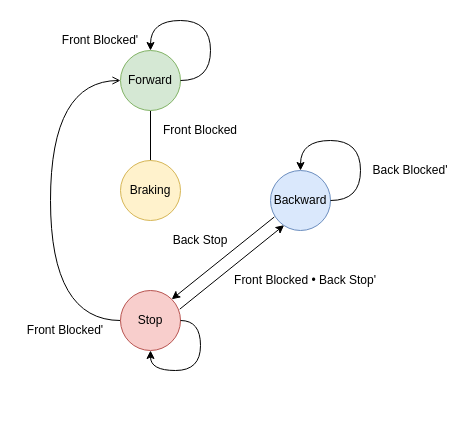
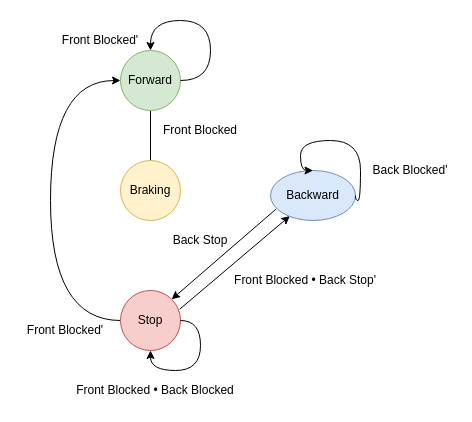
edge "Stop" -> "Forward": arrowhead open -> classic
node "Backward": size 60x60 -> 85x50
node "Front Blocked • Back Blocked": added
